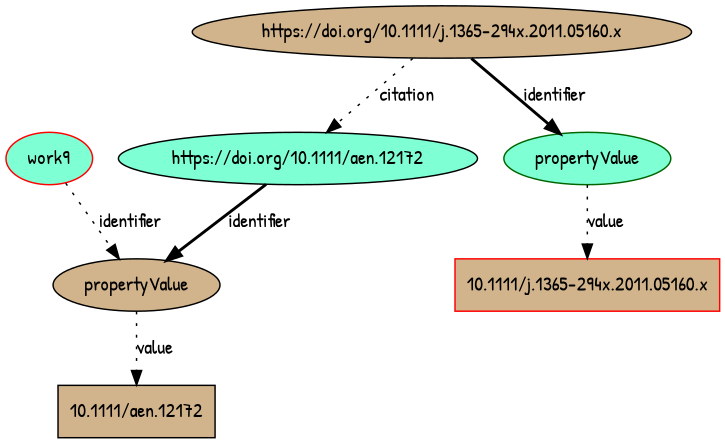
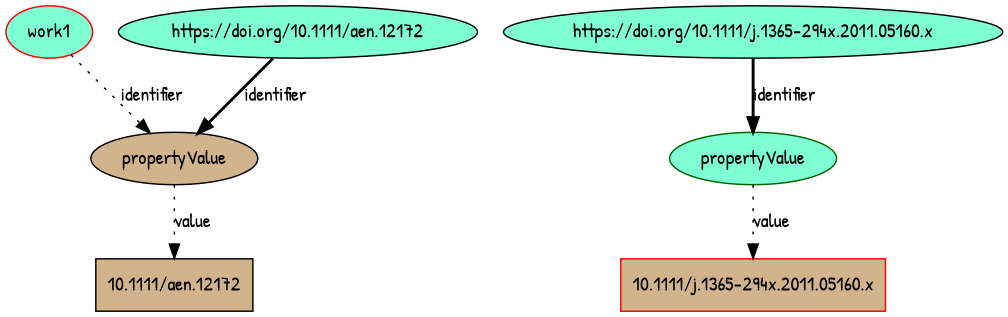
node "https://doi.org/10.1111/j.1365-294x.2011.05160.x": fillcolor tan -> aquamarine
edge "https://doi.org/10.1111/j.1365-294x.2011.05160.x" -> "https://doi.org/10.1111/aen.12172": removed, label "citation"
node "work9": label "work9" -> "work1"
